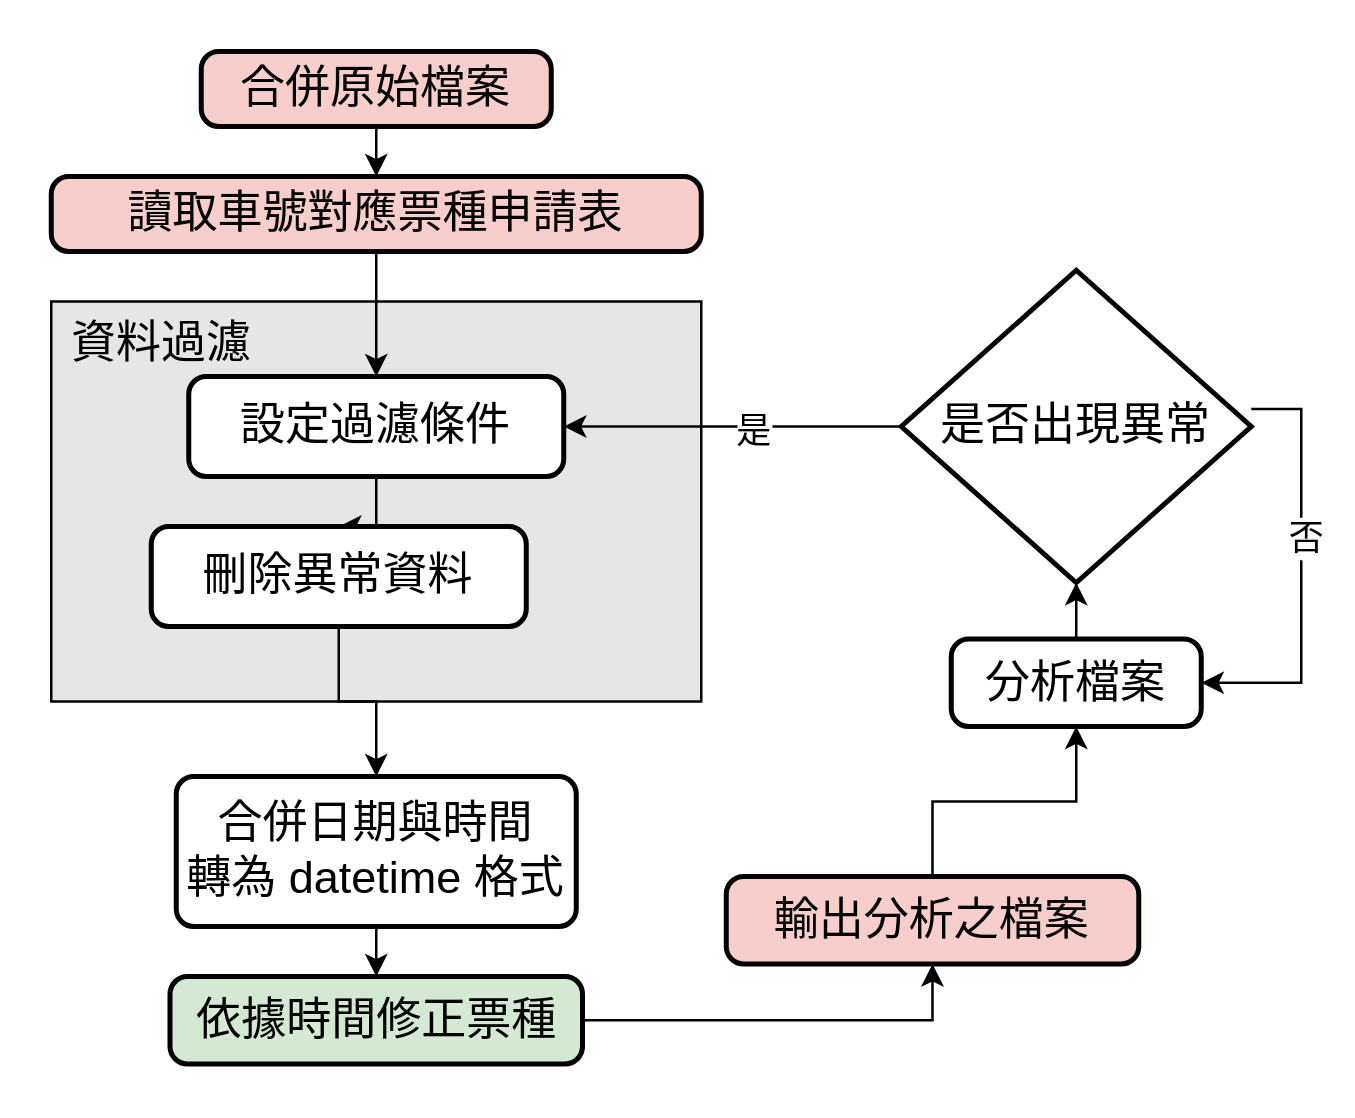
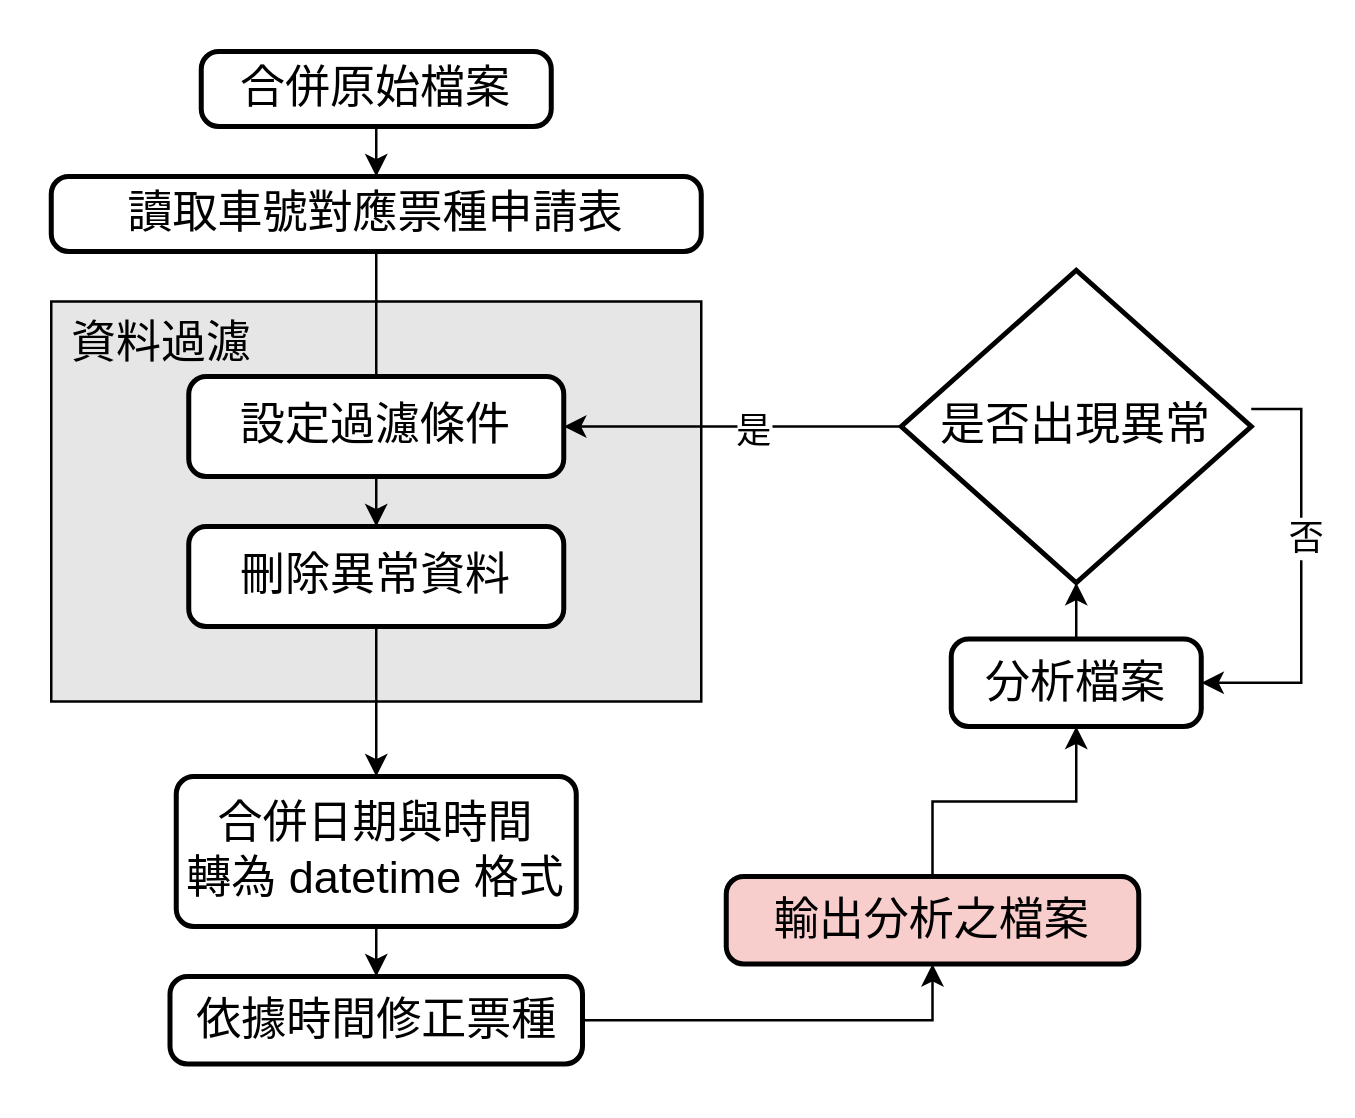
node "合併原始檔案": fillcolor #f8cecc -> #ffffff
node "讀取車號對應票種申請表": fillcolor #f8cecc -> #ffffff
edge "讀取車號對應票種申請表" -> "設定過濾條件": arrowhead classic -> none
node "刪除異常資料": moved (339, 576) -> (376, 576)
node "依據時間修正票種": fillcolor #d5e8d4 -> #ffffff
